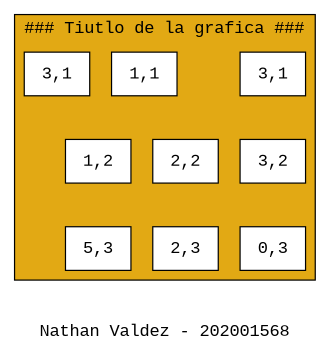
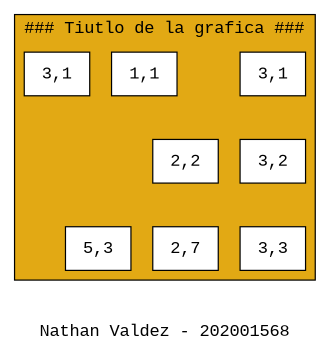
node "1,2": removed
node "2,3": label "2,3" -> "2,7"
node "0,3": label "0,3" -> "3,3"
